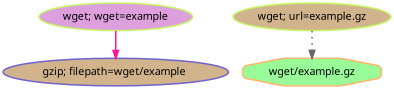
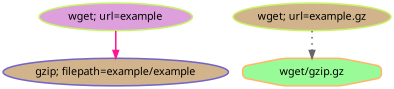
node "wget; wget=example": label "wget; wget=example" -> "wget; url=example"
node "gzip; filepath=wget/example": label "gzip; filepath=wget/example" -> "gzip; filepath=example/example"
node "wget/example.gz": label "wget/example.gz" -> "wget/gzip.gz"
